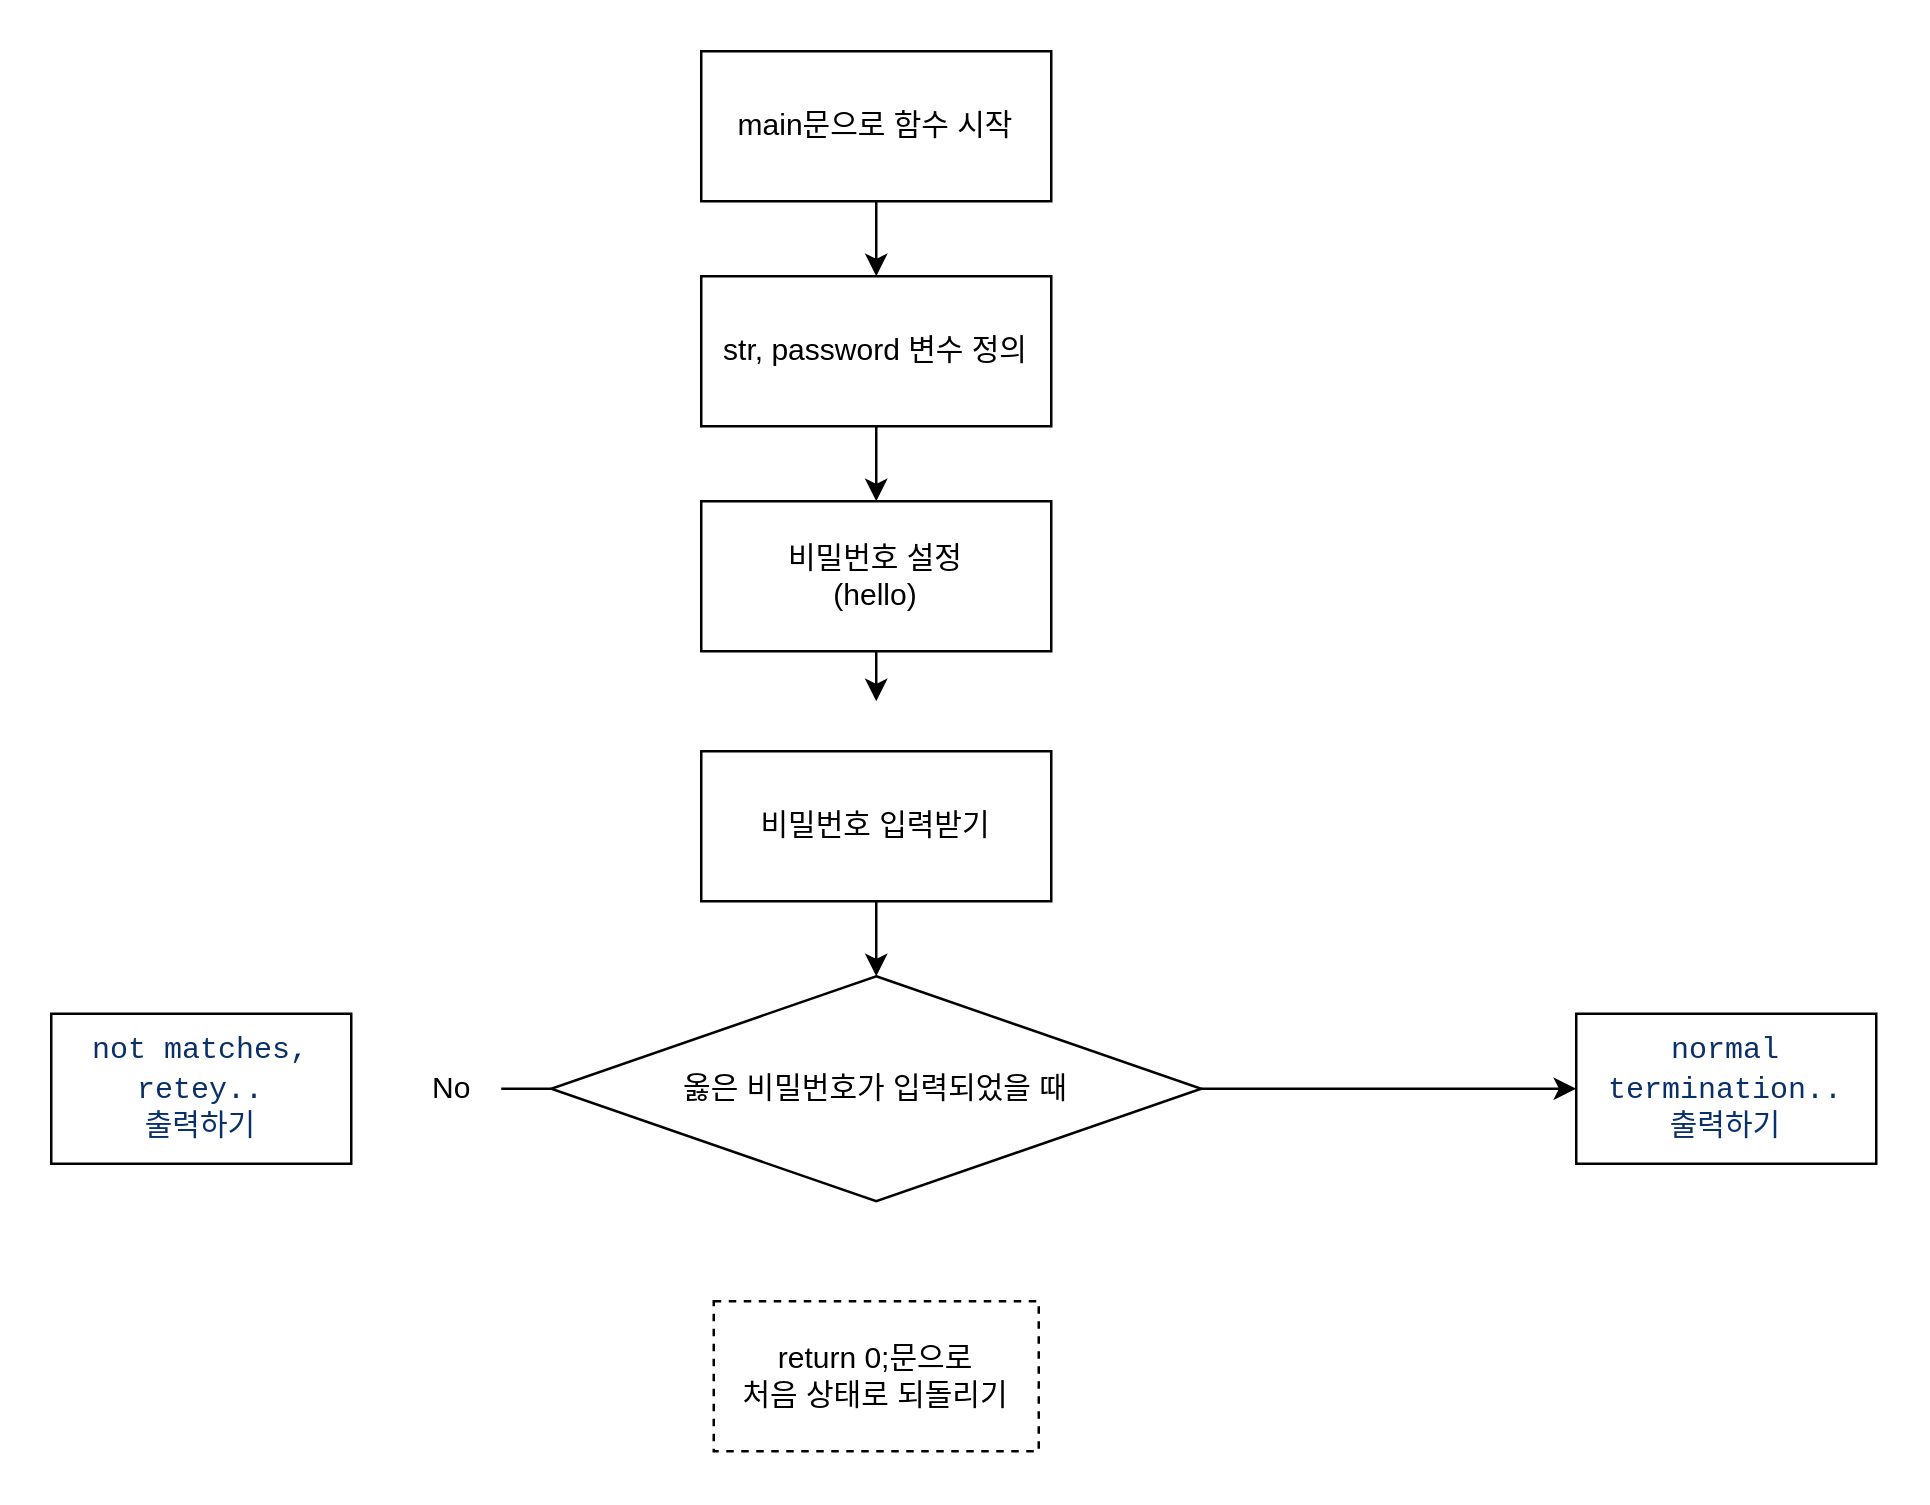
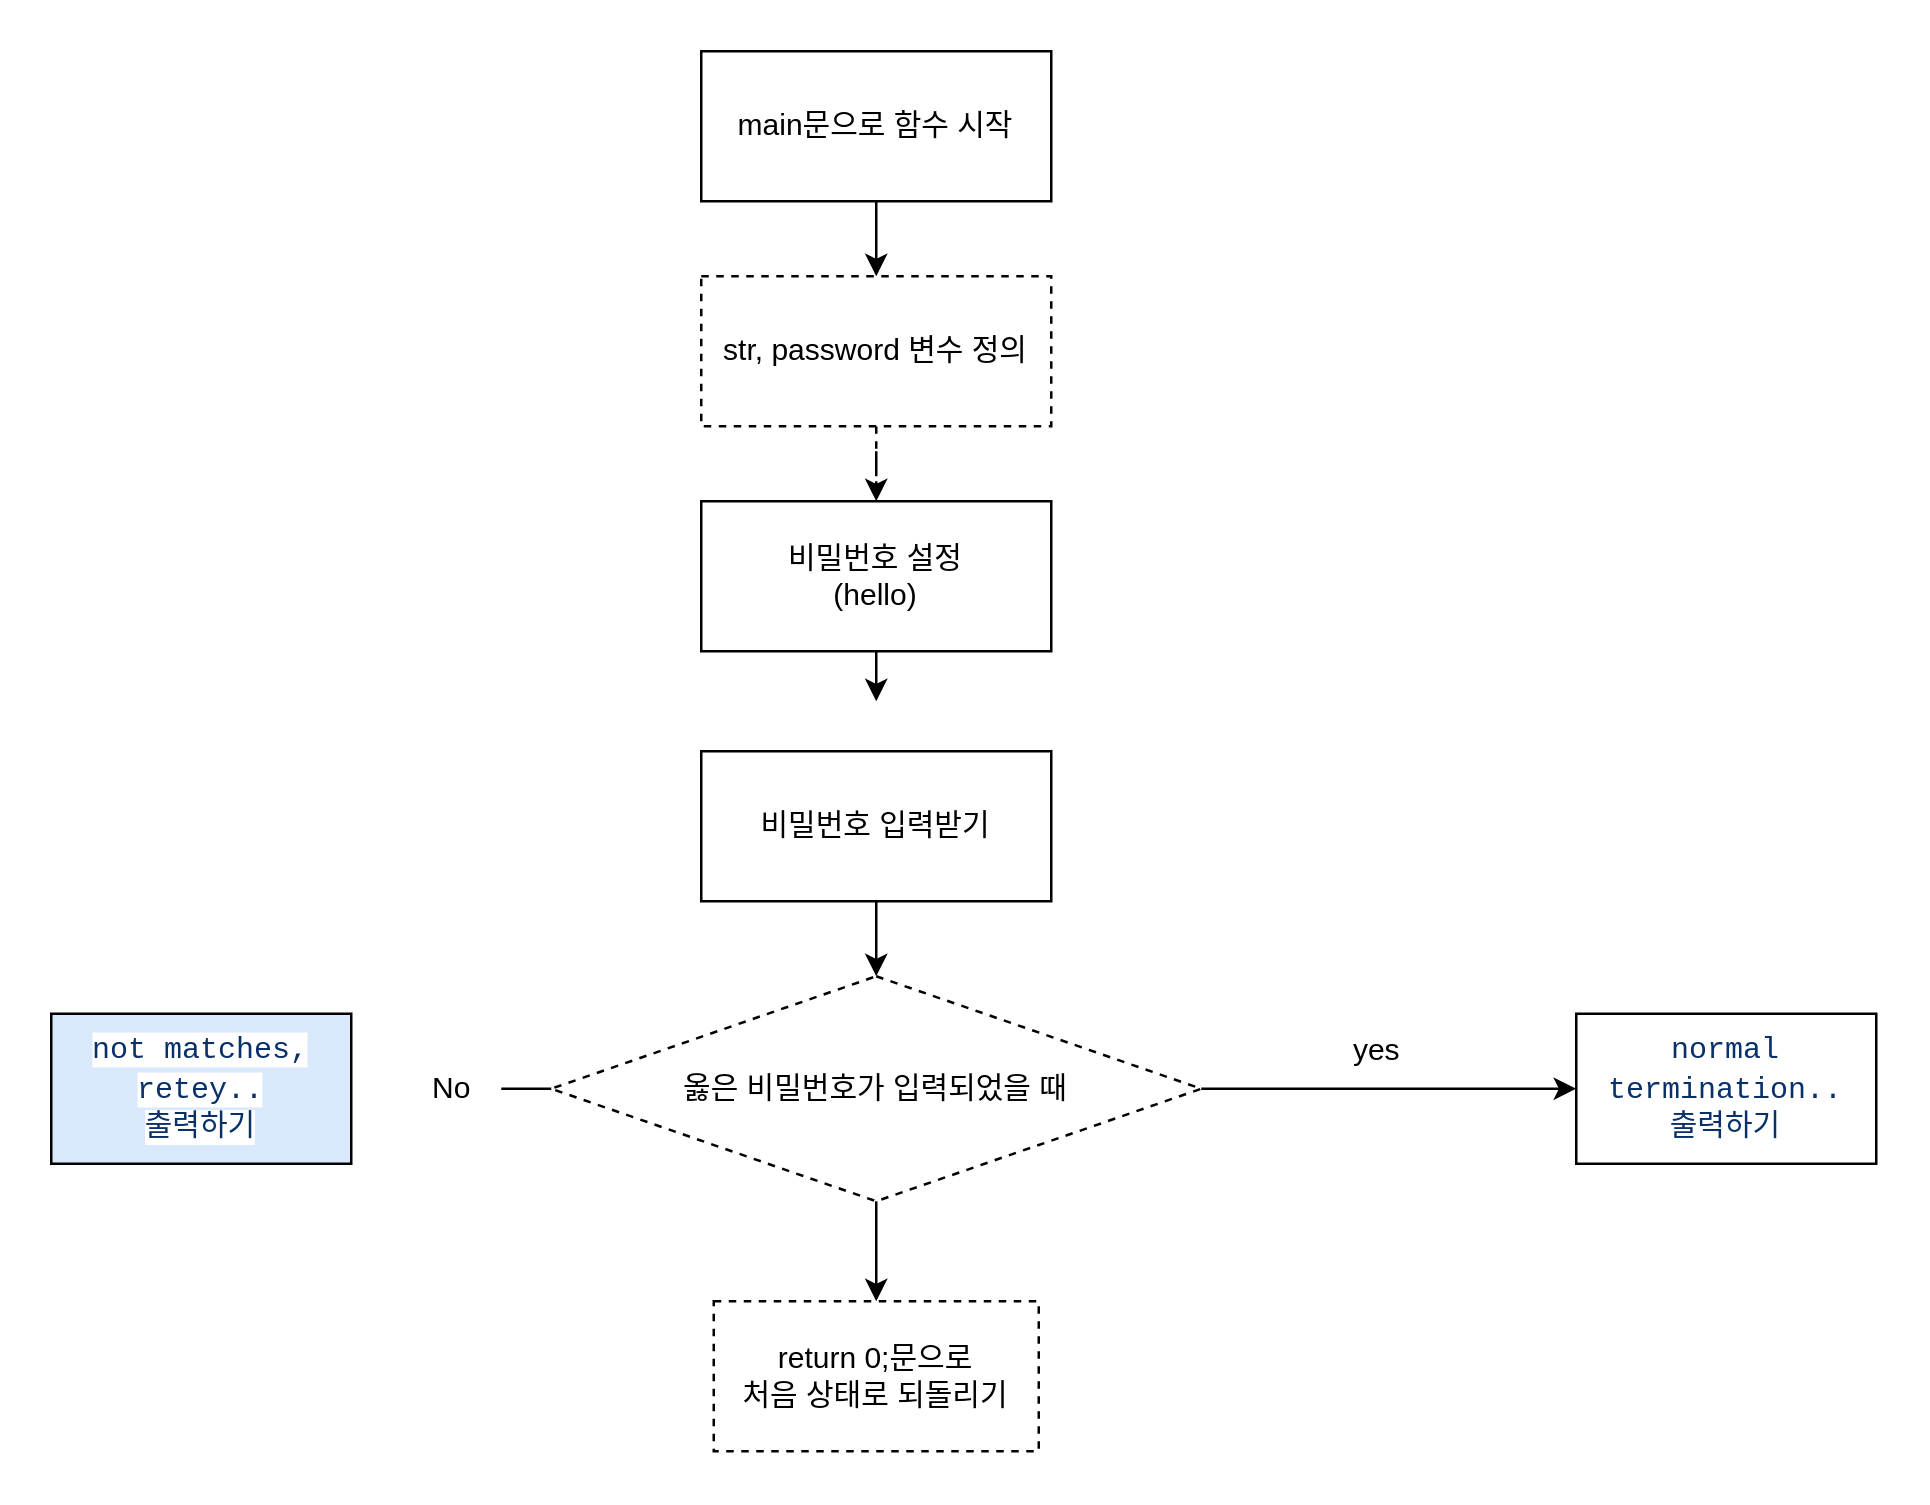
node "str, password 변수 정의": style solid -> dashed
edge "str, password 변수 정의" -> "비밀번호 설정 (hello)": style solid -> dashed
node "yes": added
node "not matches, retey.. 출력하기": fillcolor #ffffff -> #dae8fc
node "옳은 비밀번호가 입력되었을 때": style solid -> dashed
edge "옳은 비밀번호가 입력되었을 때" -> "return 0;문으로 처음 상태로 되돌리기": added
